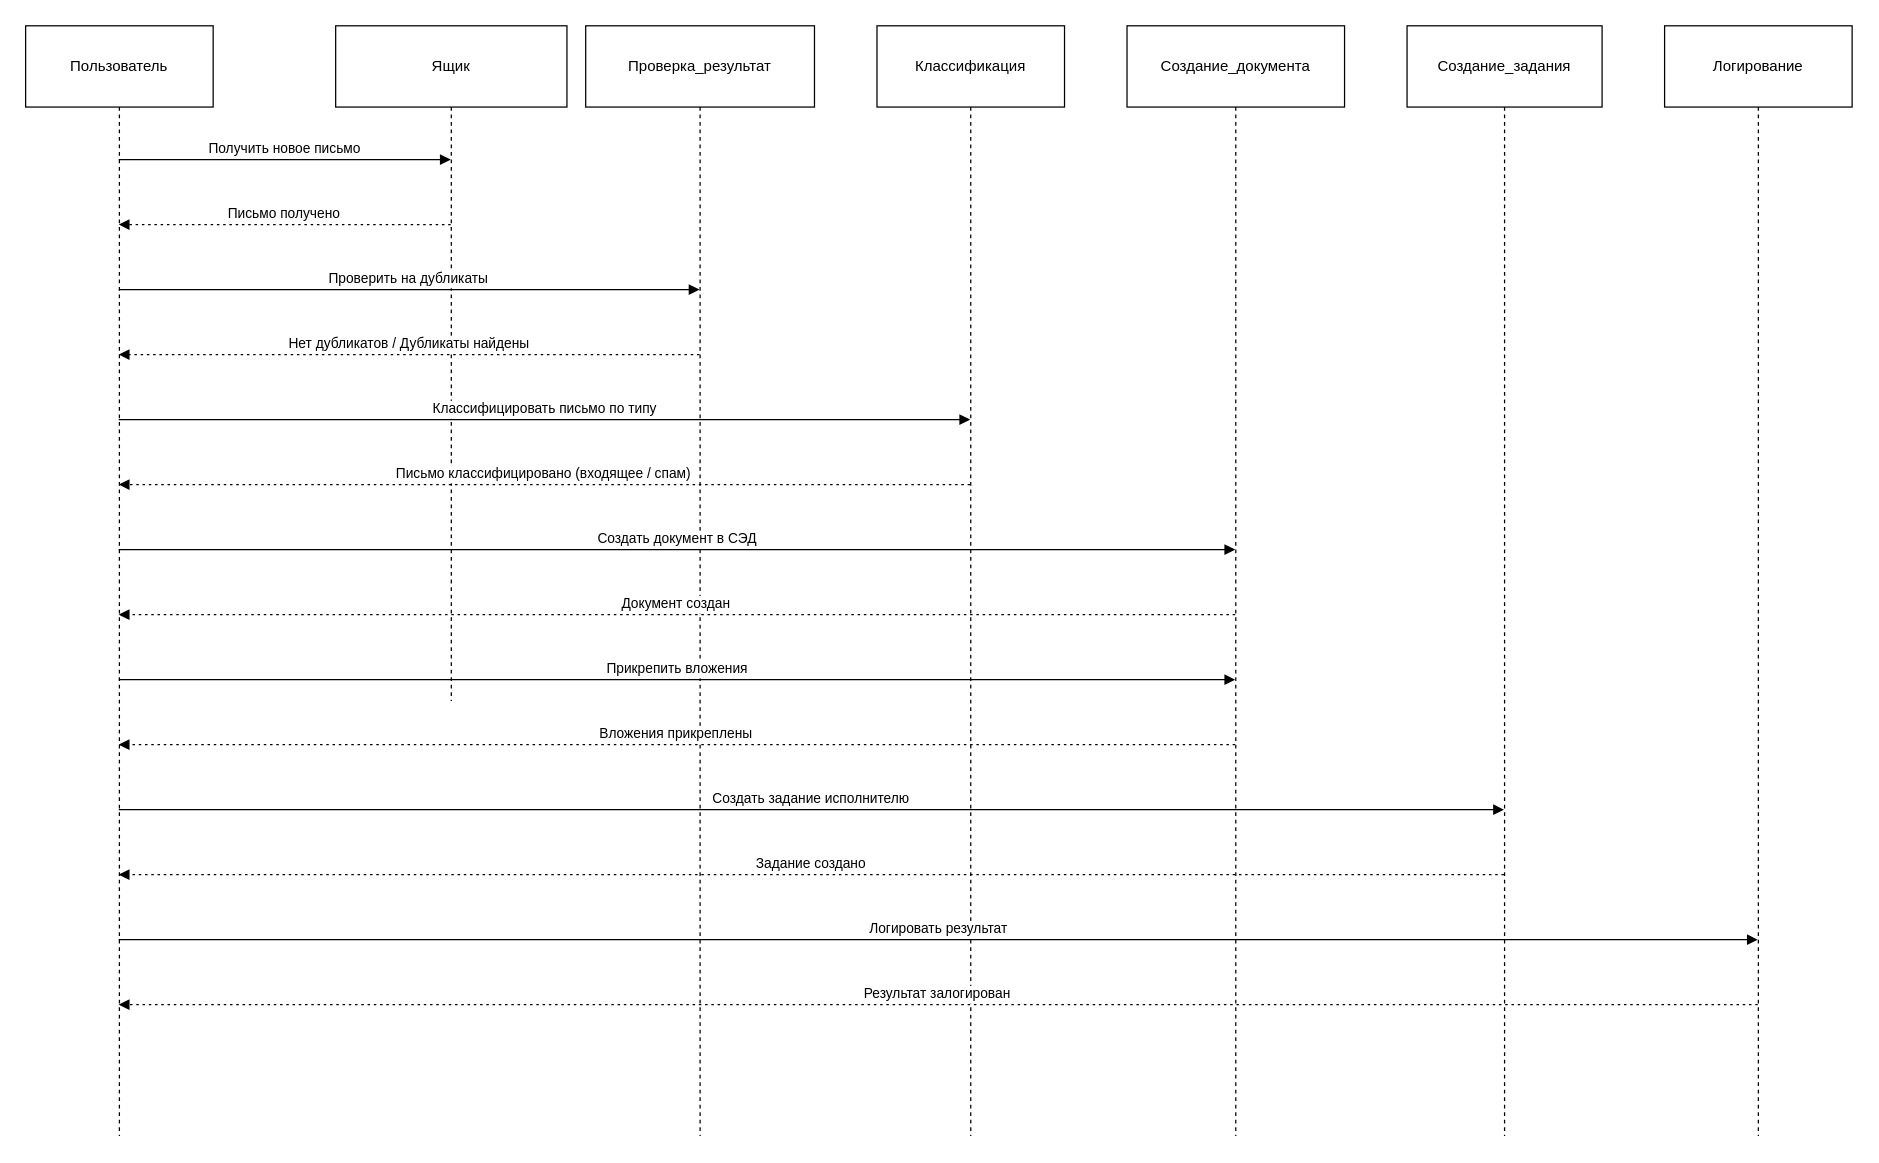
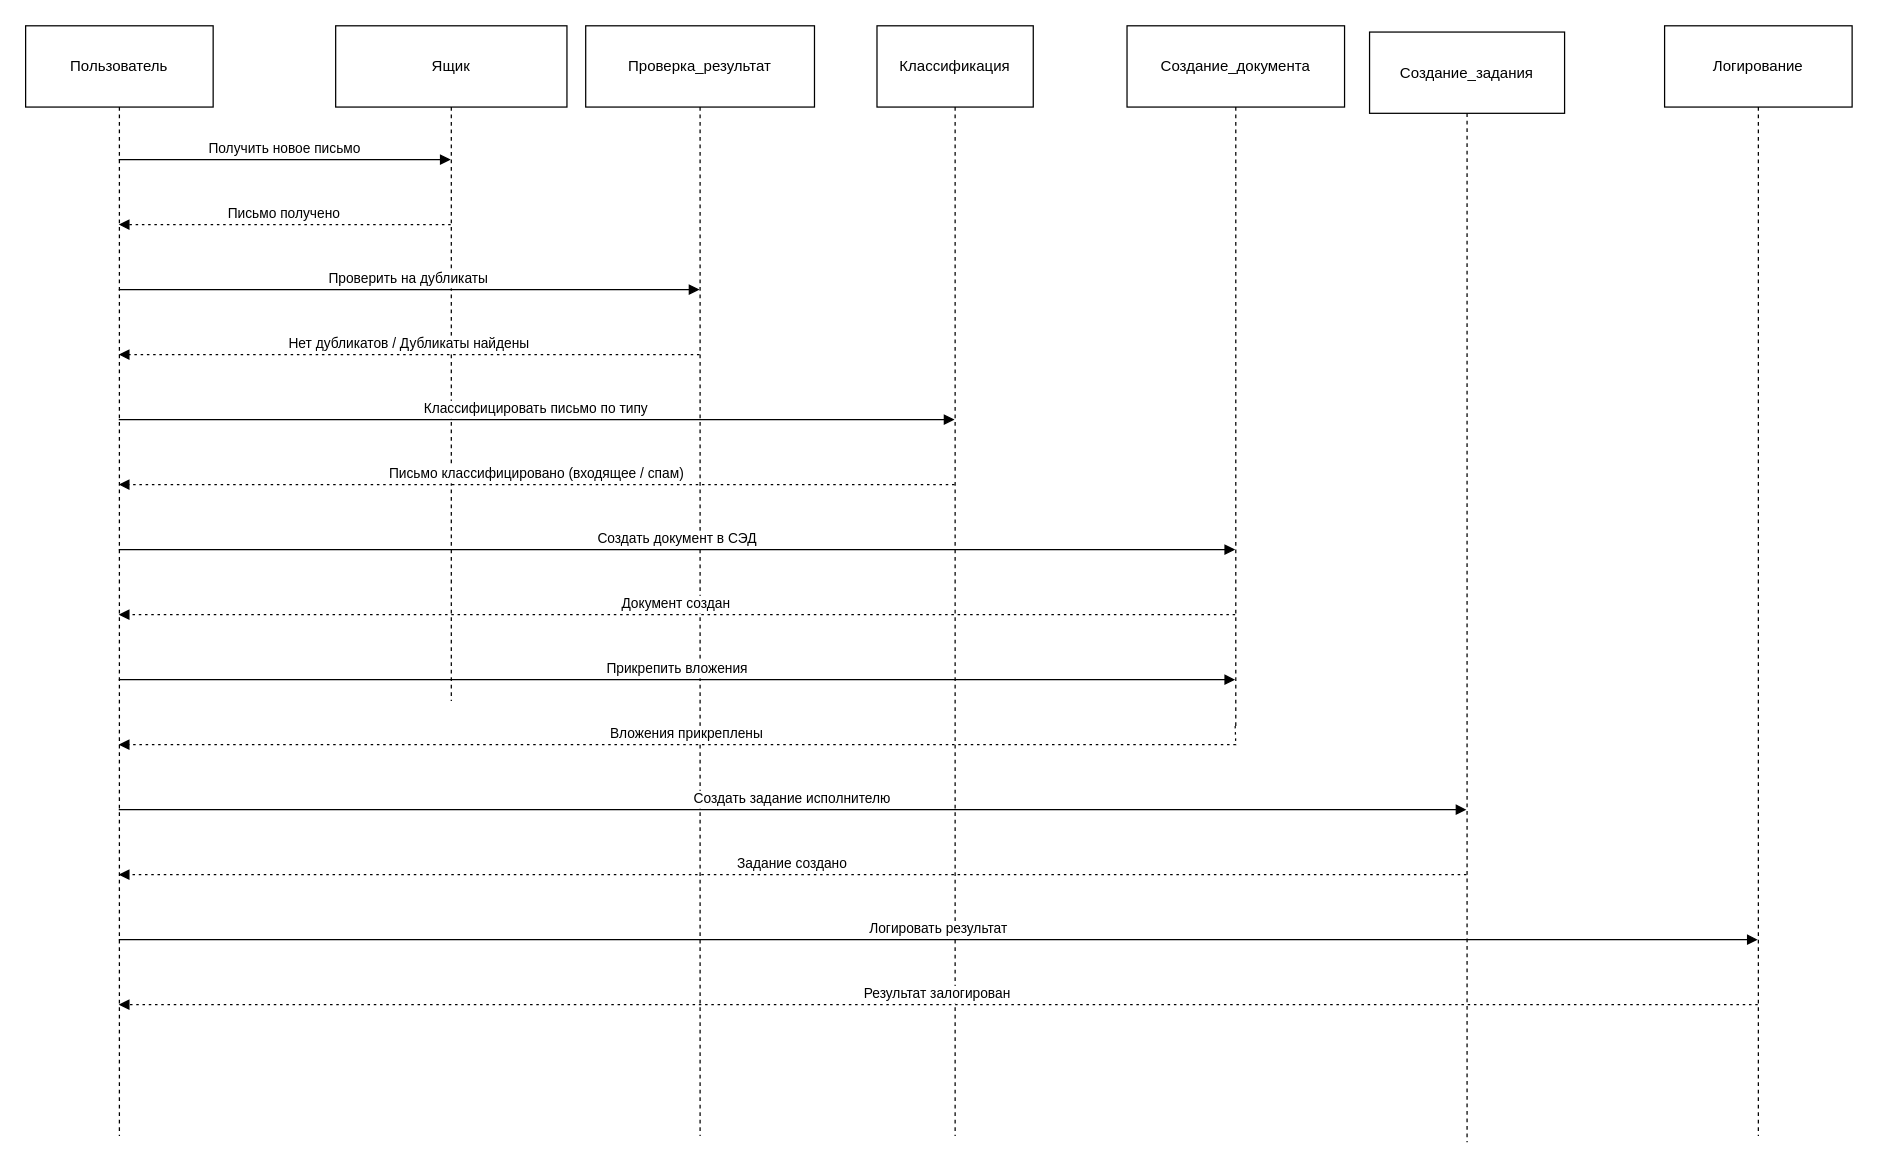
node "Классификация": size 188x1110 -> 156x1110
node "Создание_документа": size 218x1110 -> 218x700
node "Создание_задания": moved (1504, 581) -> (1467, 587)
